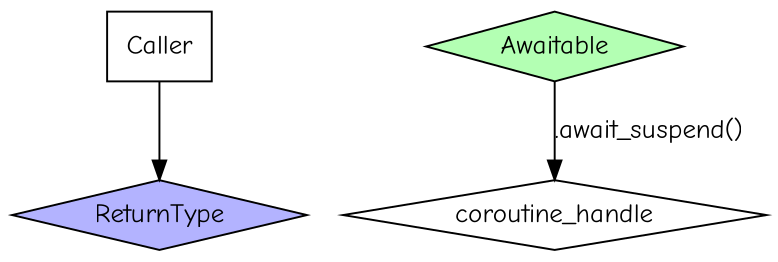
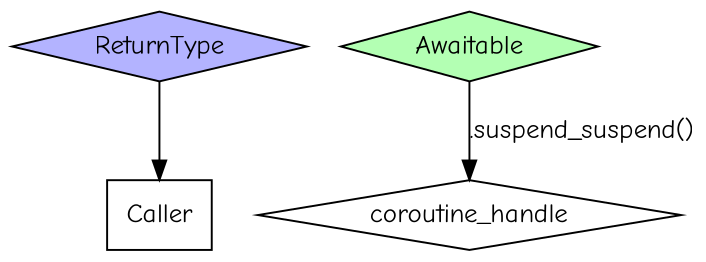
edge "Caller" -> "ReturnType": reversed
edge "Awaitable" -> "coroutine_handle": label ".await_suspend()" -> ".suspend_suspend()"
